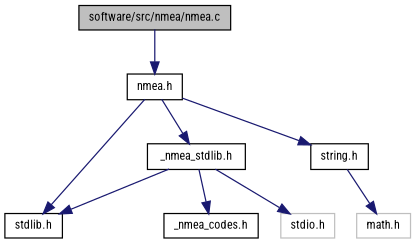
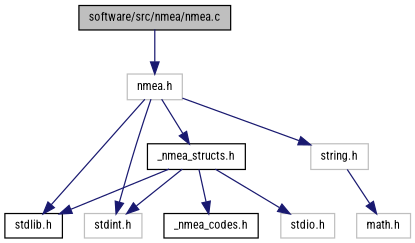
node "nmea.h": color black -> grey75
node "_nmea_stdlib.h": label "_nmea_stdlib.h" -> "_nmea_structs.h"
node "string.h": color black -> grey75
node "stdint.h": added
